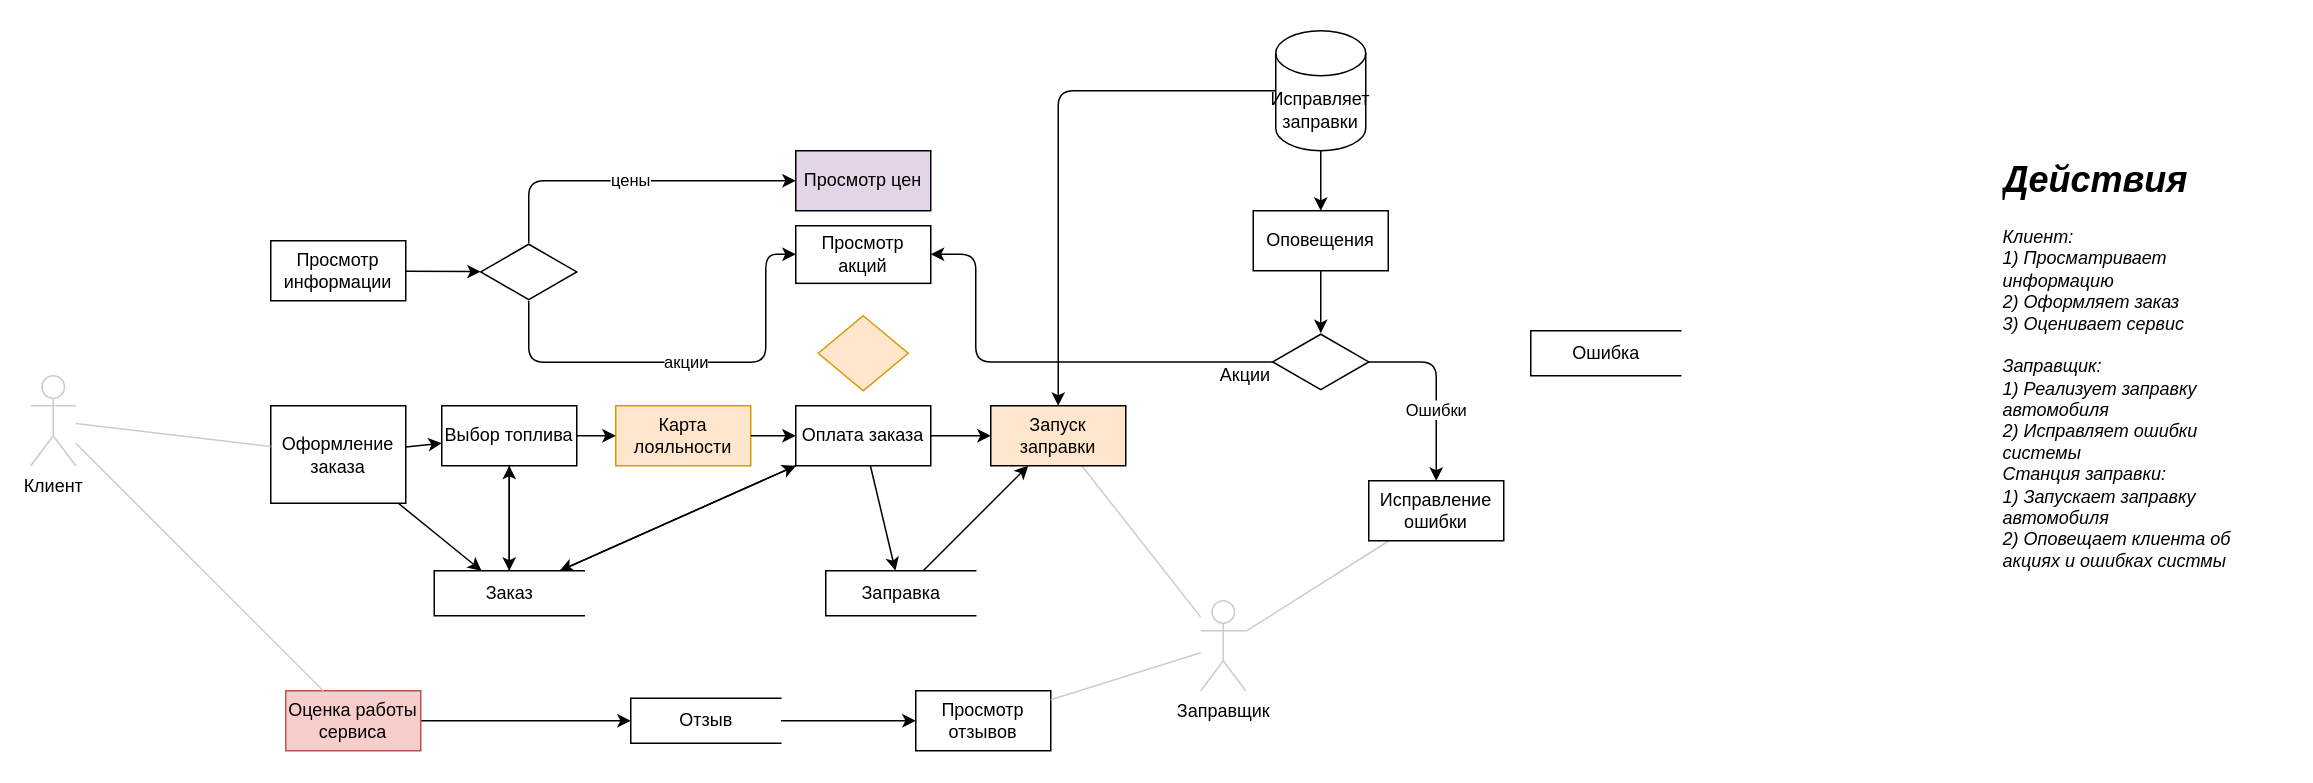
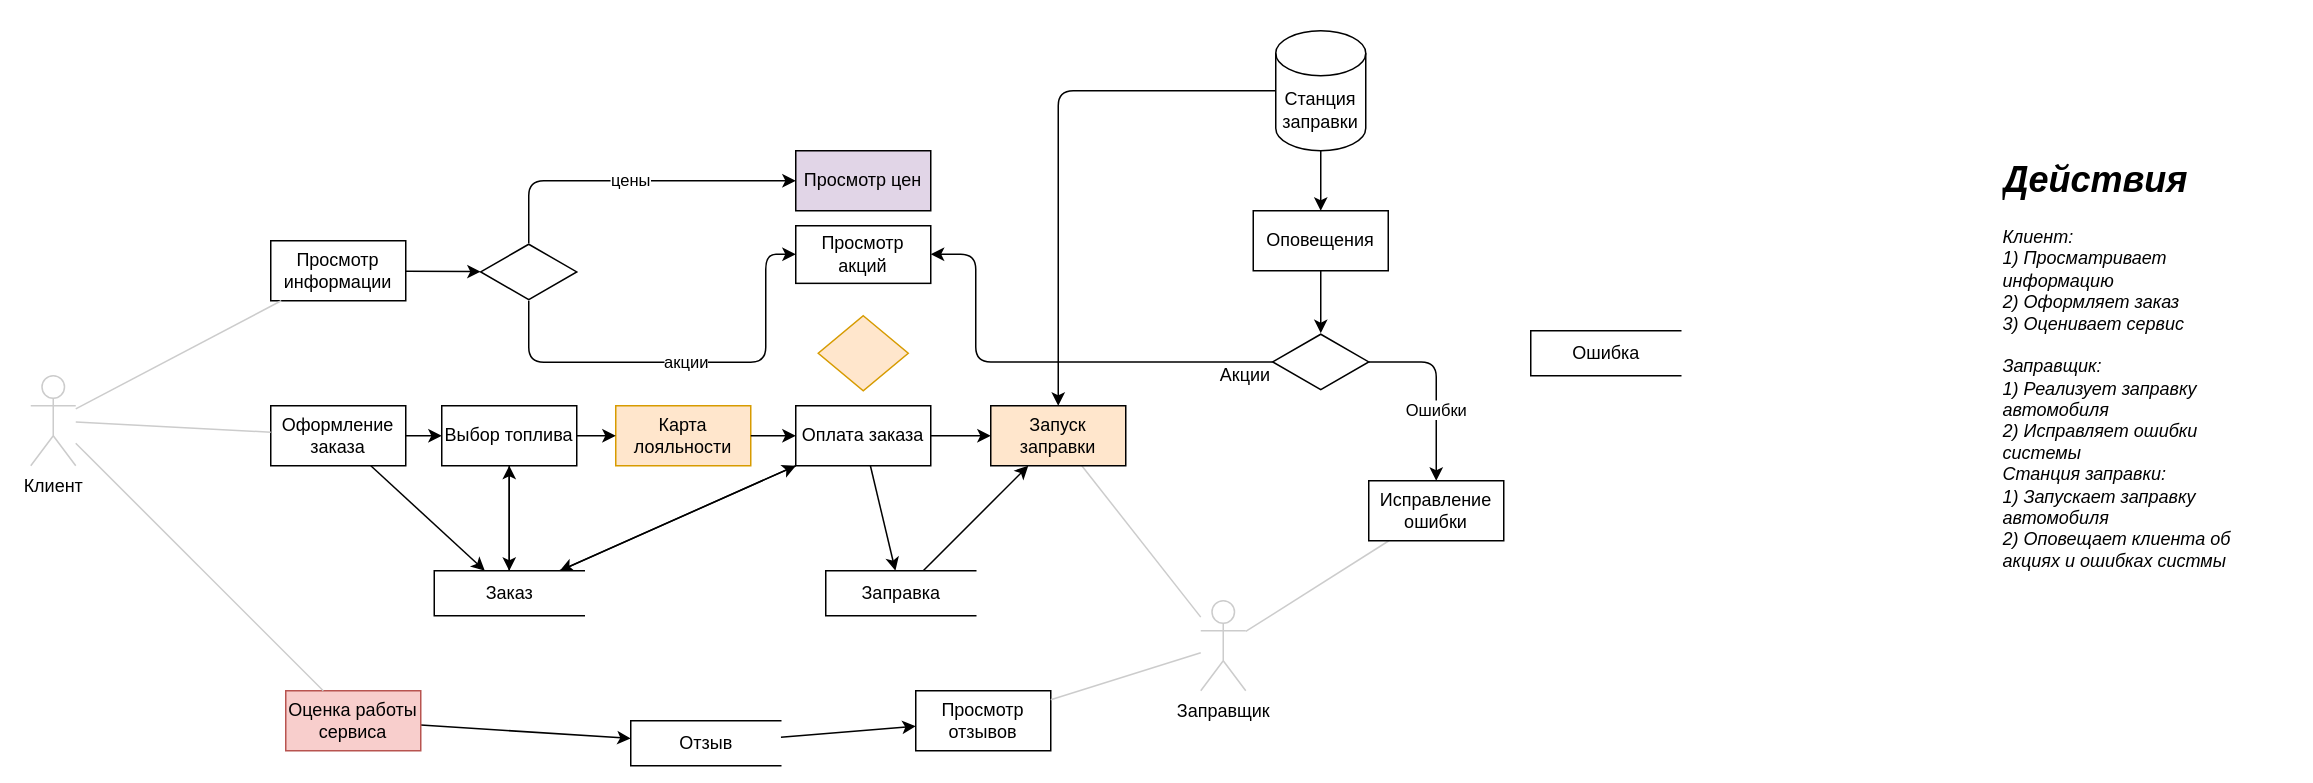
node "Исправляет заправки": label "Исправляет заправки" -> "Станция заправки"
edge "Просмотр информации" -- "Клиент": added
node "Оформление заказа": size 135x98 -> 135x60
node "Отзыв": moved (706, 721) -> (706, 743)
